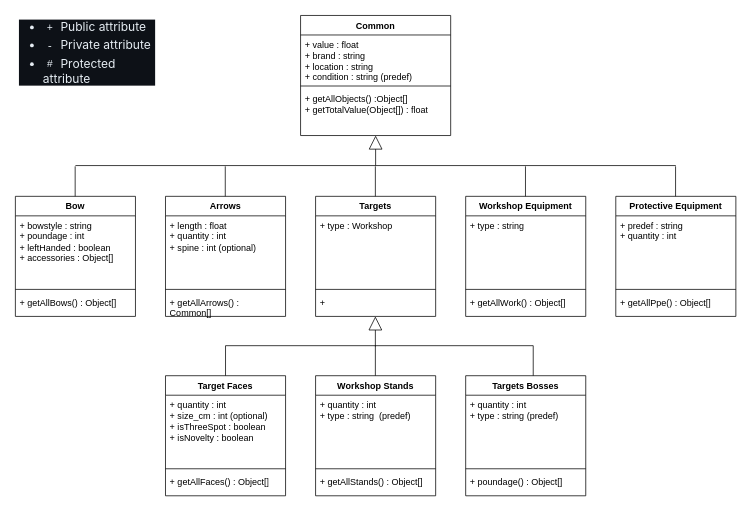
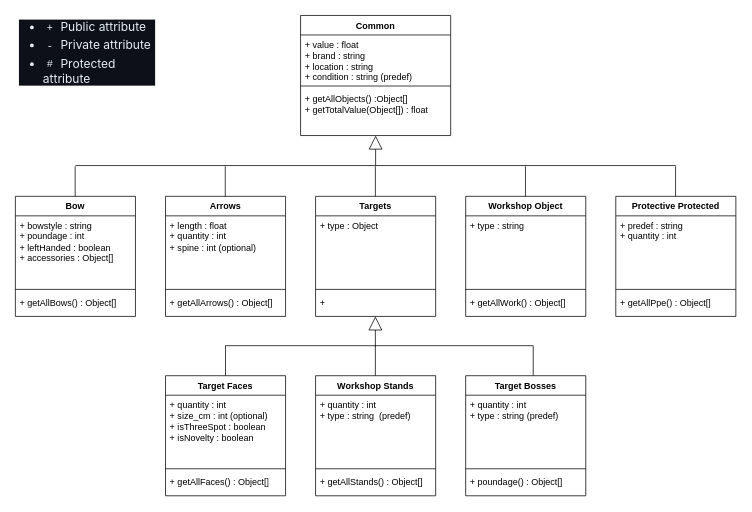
node "Workshop Equipment": label "Workshop Equipment" -> "Workshop Object"
node "Protective Equipment": label "Protective Equipment" -> "Protective Protected"
node "+ type : Workshop": label "+ type : Workshop" -> "+ type : Object"
node "+ getAllArrows() : Common[]": label "+ getAllArrows() : Common[]" -> "+ getAllArrows() : Object[]"
node "Targets Bosses": label "Targets Bosses" -> "Target Bosses"
